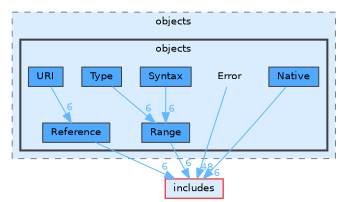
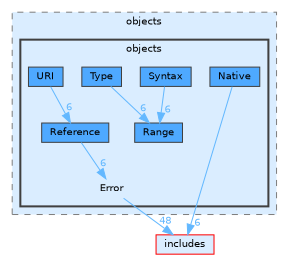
edge "Range" -> "includes": removed
edge "Reference" -> "includes": now "Reference" -> "Error"
